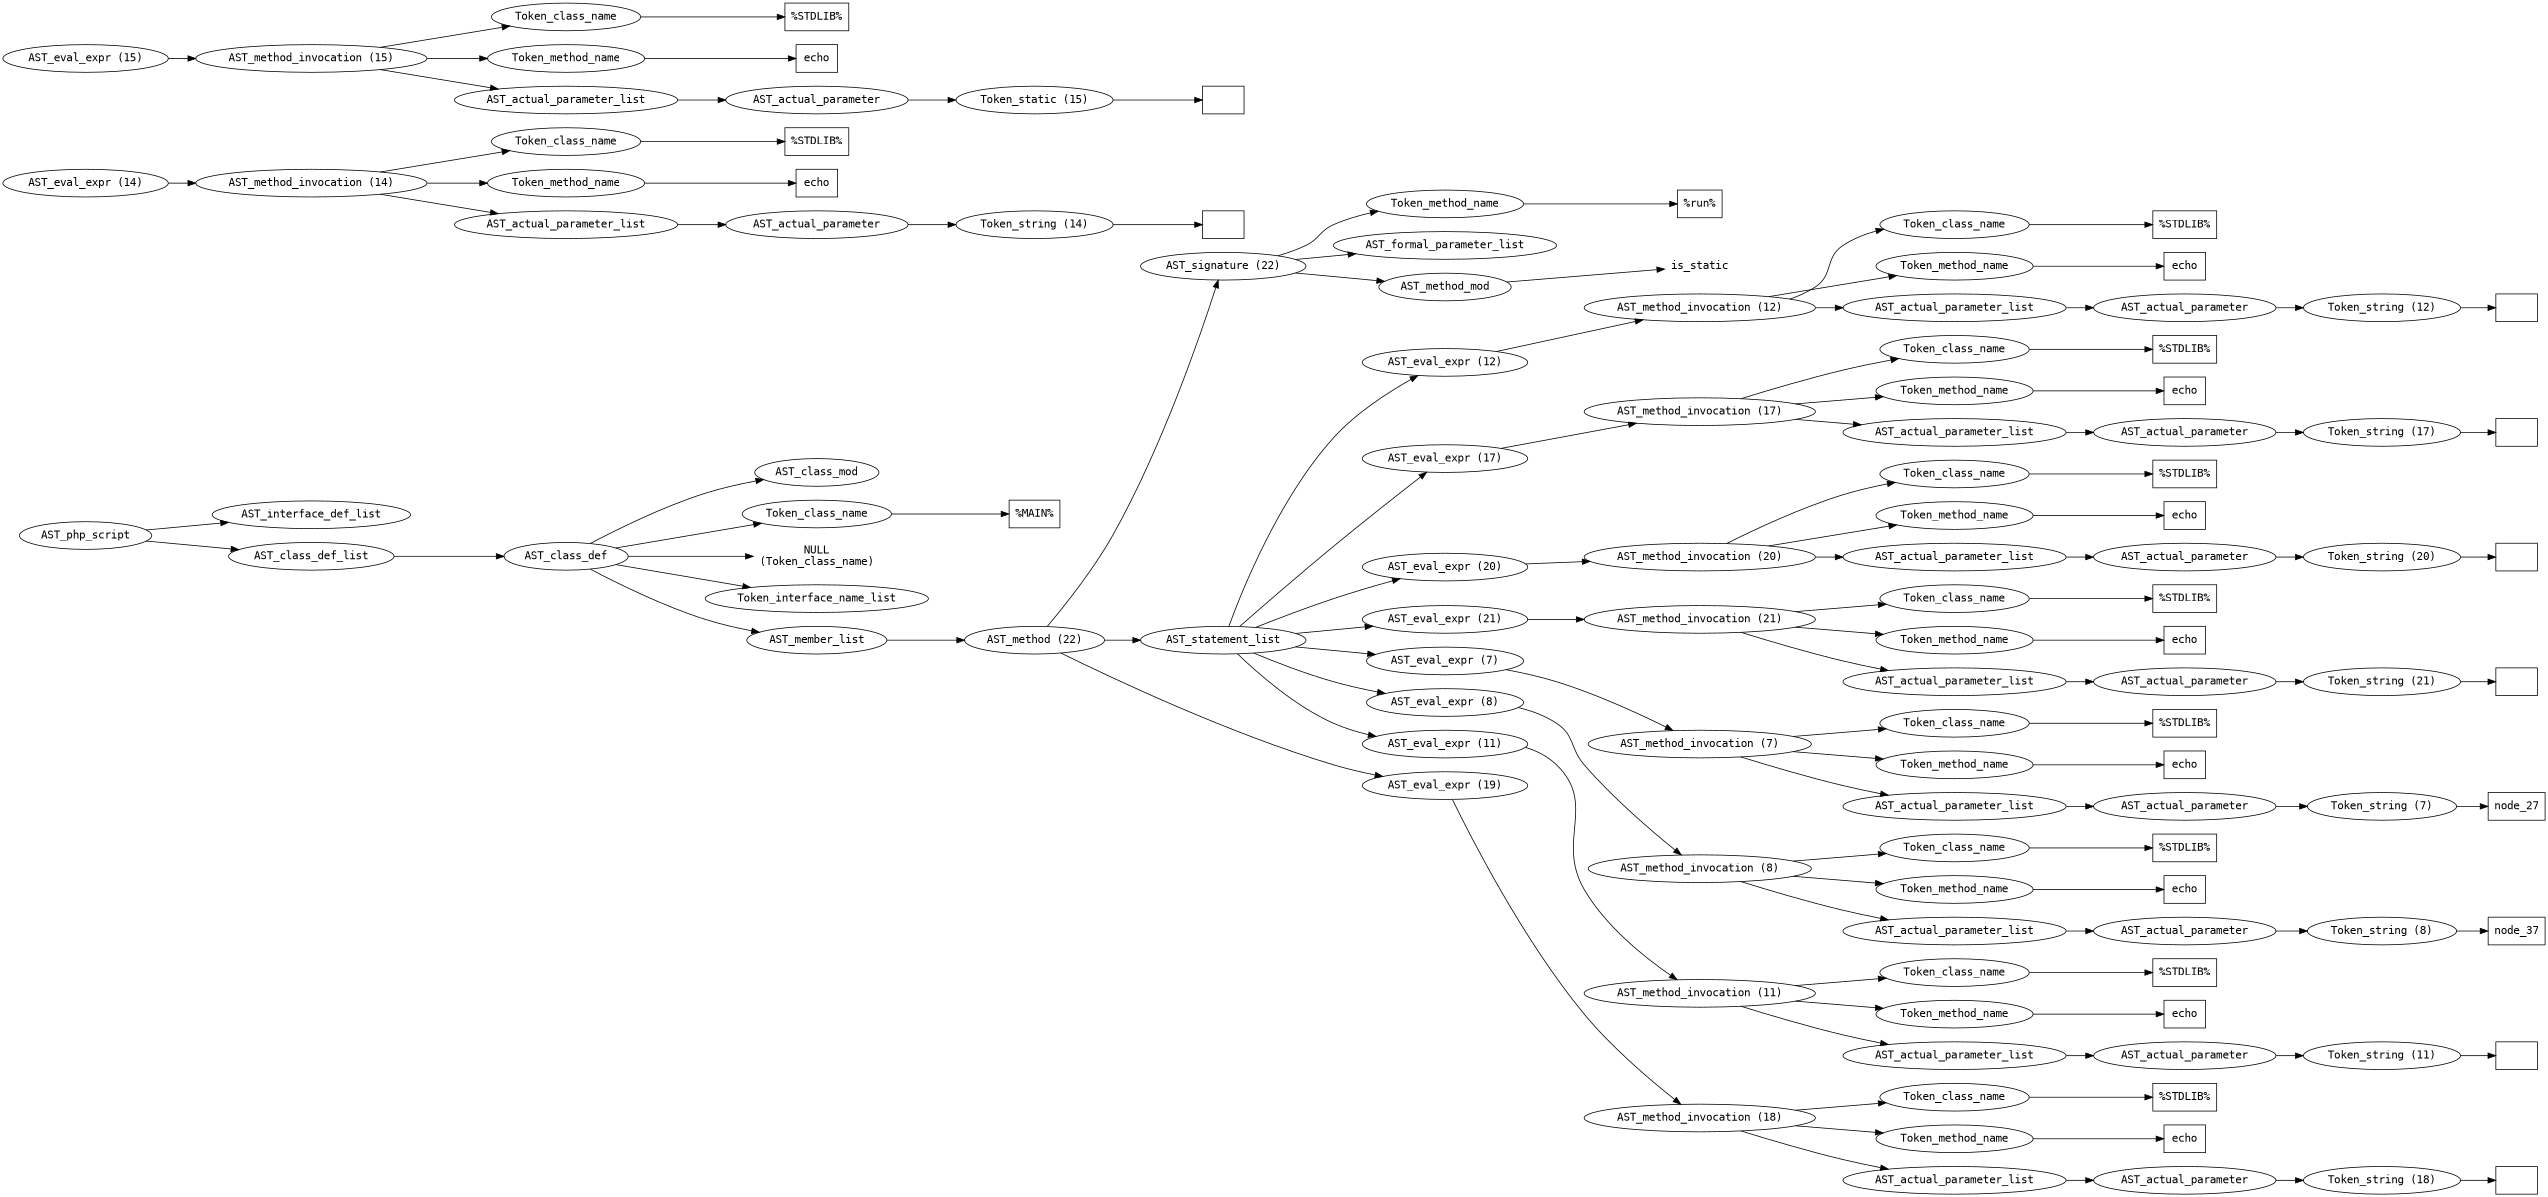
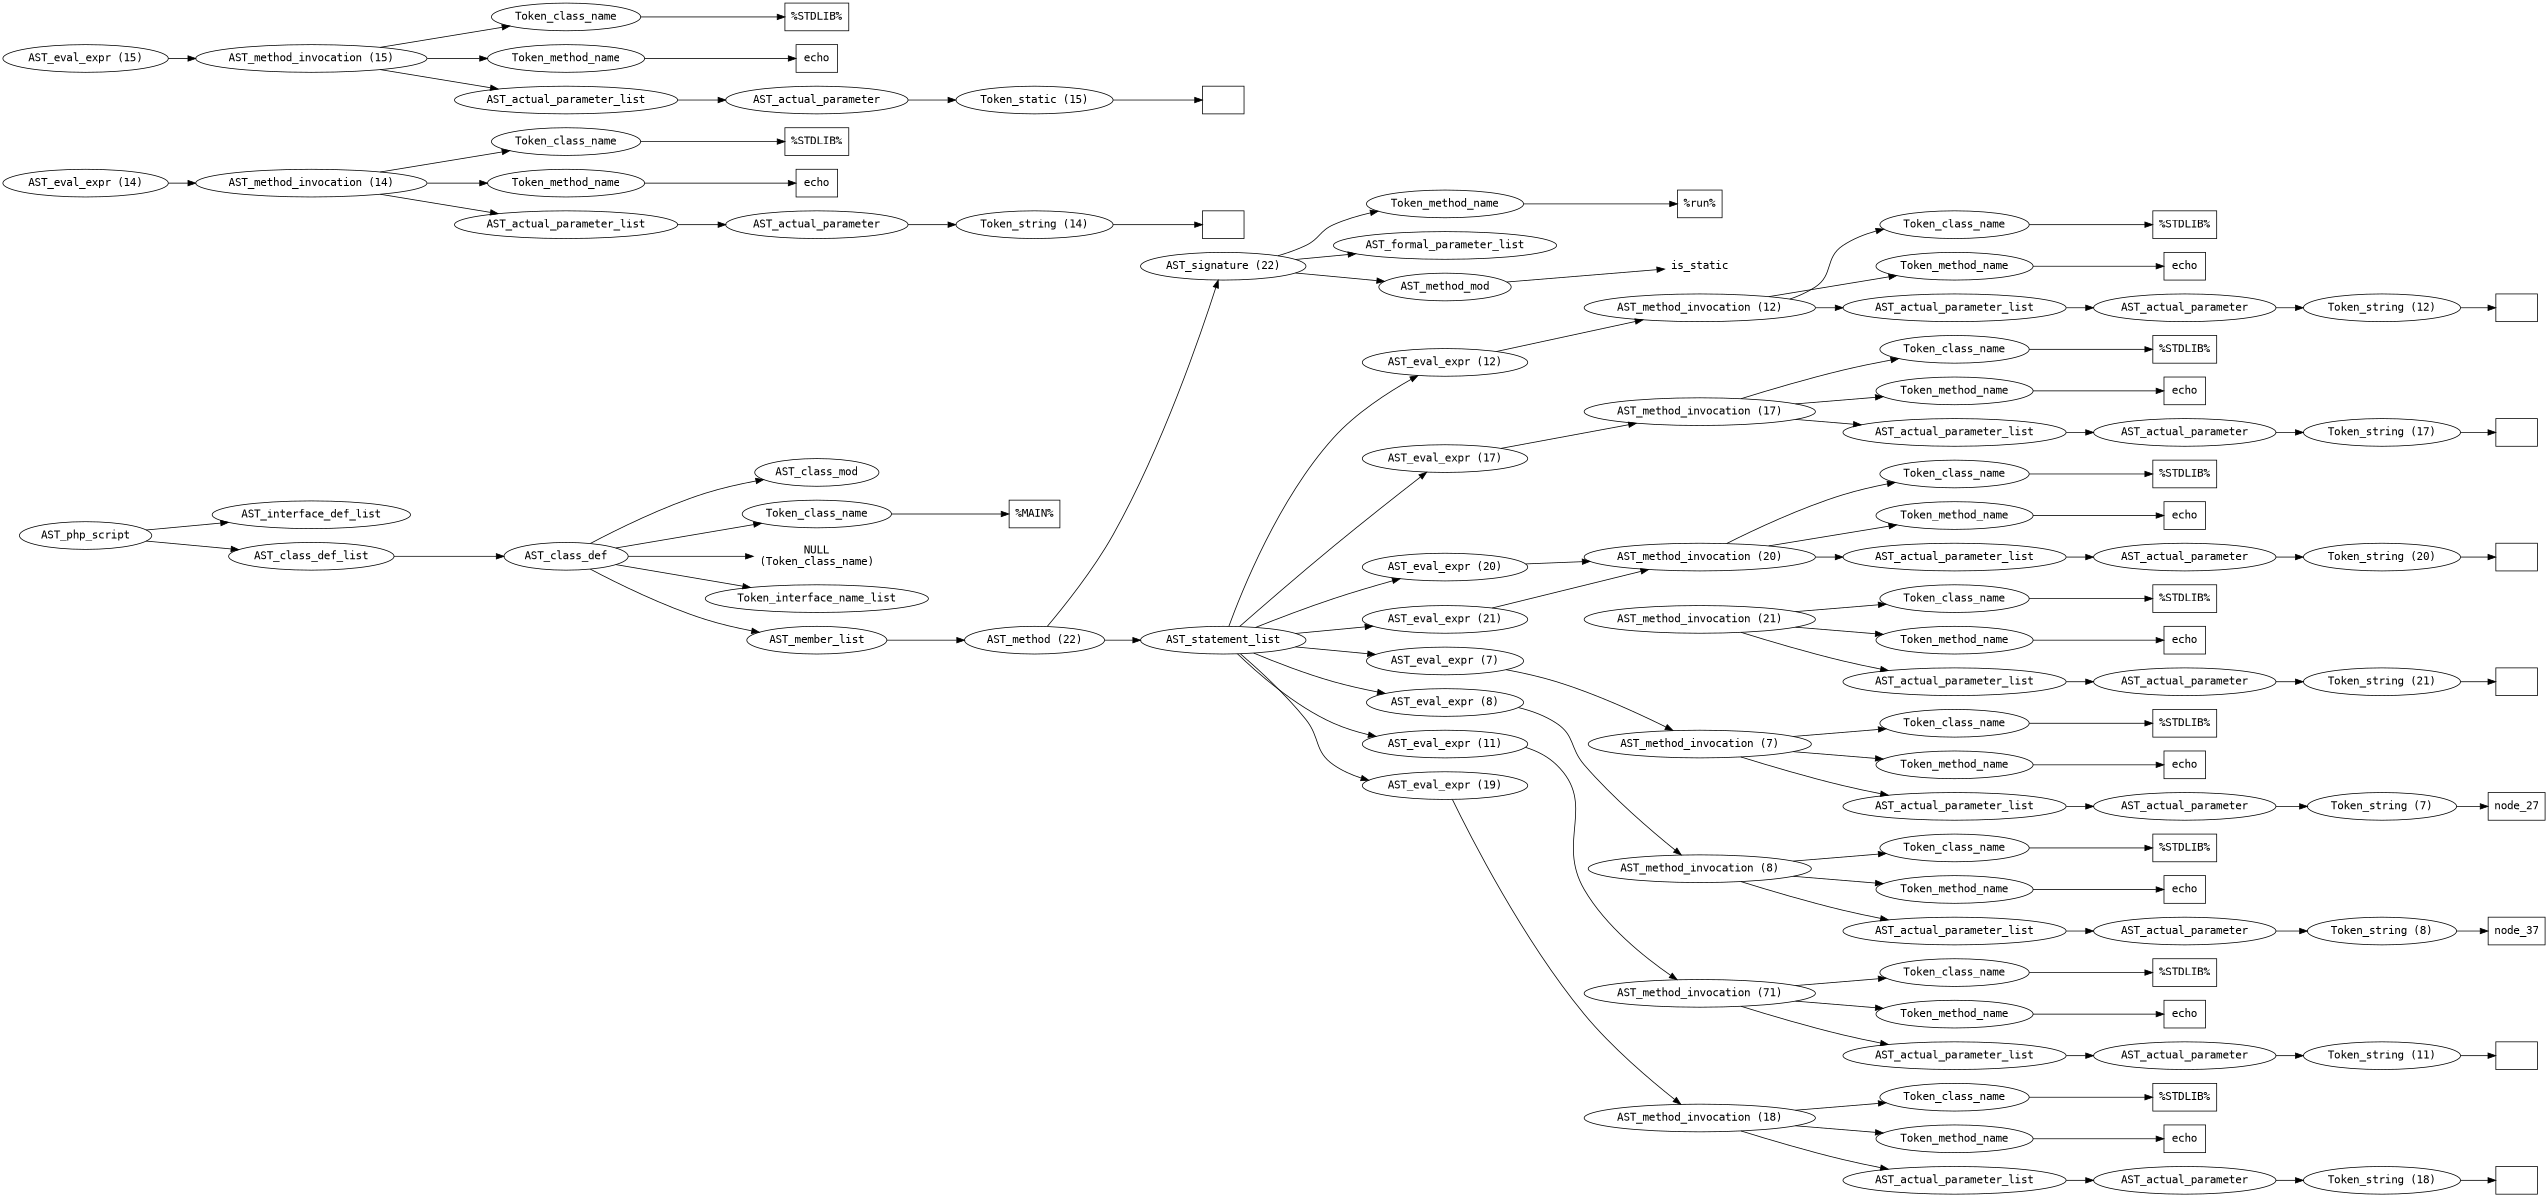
edge "AST_eval_expr (21)" -> "AST_method_invocation (21)": now "AST_eval_expr (21)" -> "AST_method_invocation (20)"
edge "AST_method (22)" -> "AST_eval_expr (19)": now "AST_statement_list" -> "AST_eval_expr (19)"
node "AST_method_invocation (11)": label "AST_method_invocation (11)" -> "AST_method_invocation (71)"
